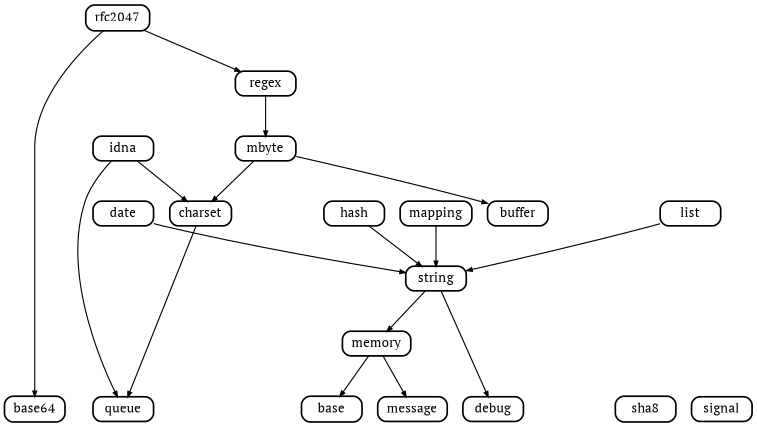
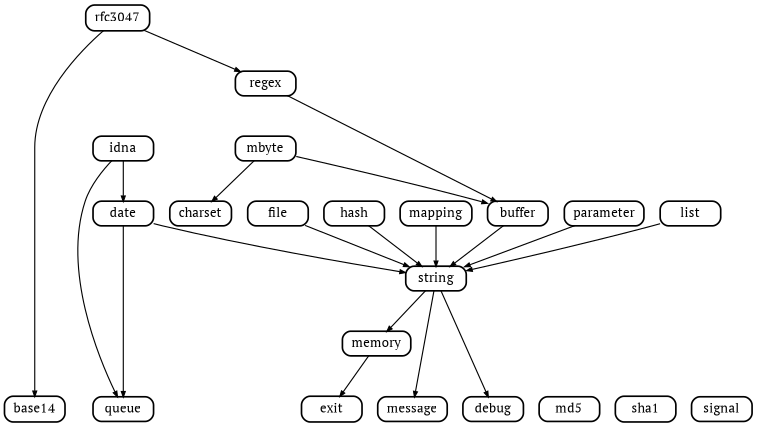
node "rfc2047": label "rfc2047" -> "rfc3047"
edge "regex" -> "mbyte": now "regex" -> "buffer"
edge "idna" -> "charset": now "idna" -> "date"
node "file": added
node "parameter": added
edge "buffer" -> "string": added
edge "charset" -> "queue": now "date" -> "queue"
edge "memory" -> "message": now "string" -> "message"
node "base64": label "base64" -> "base14"
node "base": label "base" -> "exit"
node "md5": added
node "sha8": label "sha8" -> "sha1"
